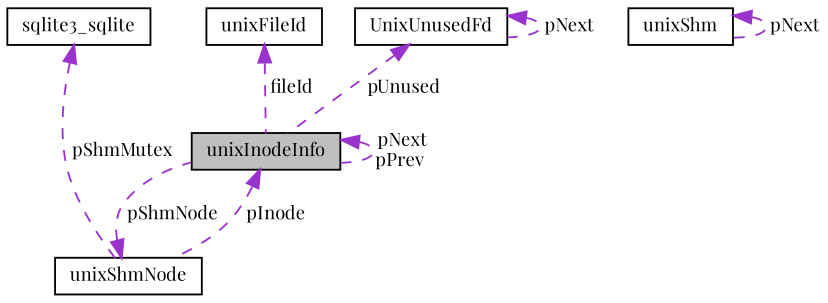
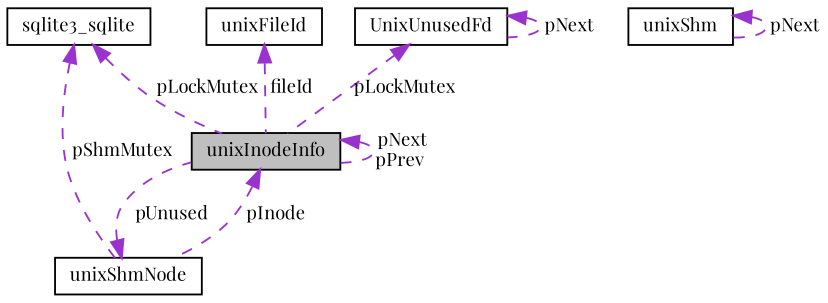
edge "unixInodeInfo" -> "UnixUnusedFd": label " pUnused" -> " pLockMutex"
edge "unixInodeInfo" -> "sqlite3_sqlite": added, label "pLockMutex"
edge "unixInodeInfo" -> "unixShmNode": label " pShmNode" -> " pUnused"
